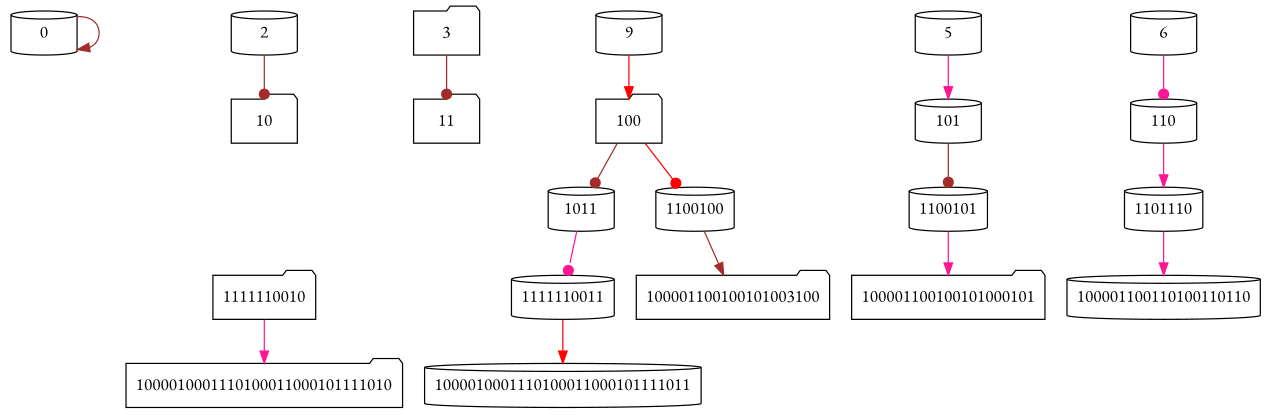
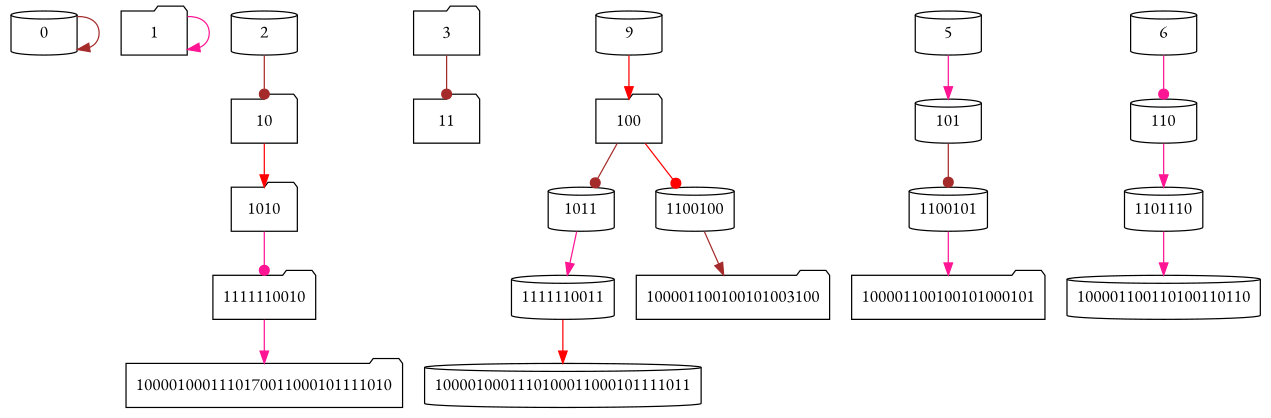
node "1": added
node "1010": added
edge "1011" -> "1111110011": arrowhead dot -> normal
node "1000010001110100011000101111010": label "1000010001110100011000101111010" -> "1000010001110170011000101111010"
